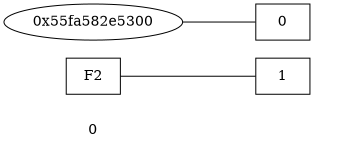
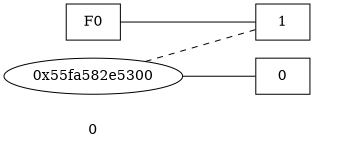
edge "1" -- "0x55fa582e5300": added
node "F2": label "F2" -> "F0"
